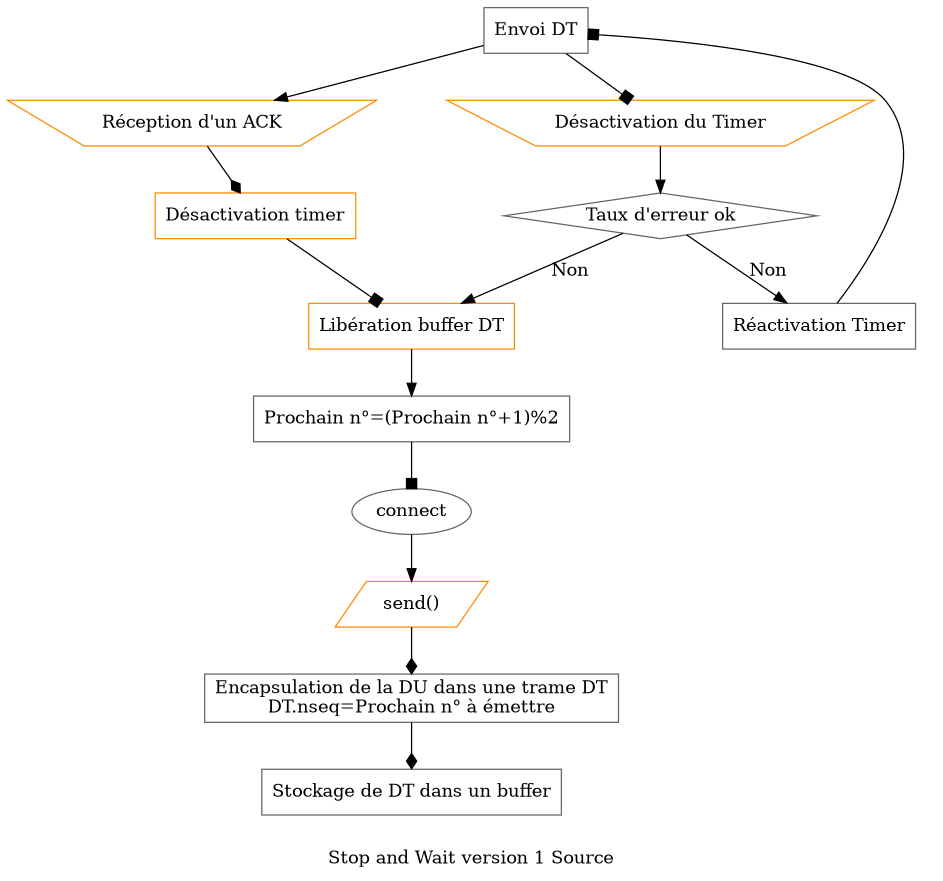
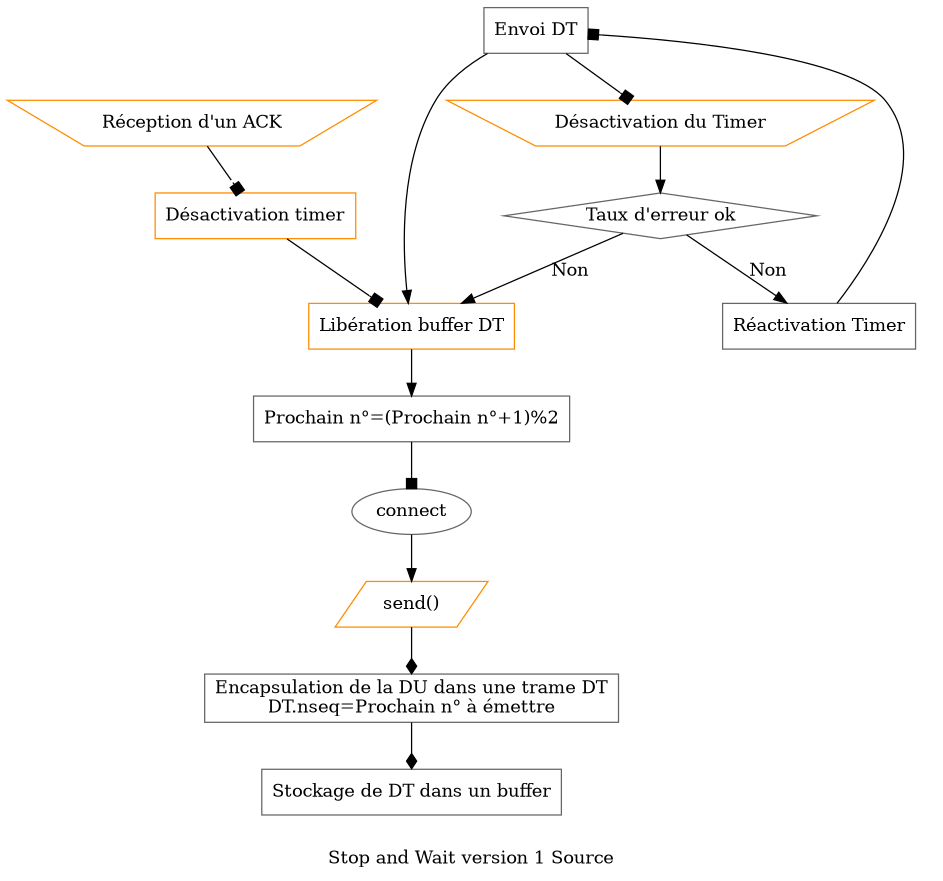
edge "Envoi DT" -> "Réception d'un ACK": now "Envoi DT" -> "Libération buffer DT"
edge "Réception d'un ACK" -> "Désactivation timer": arrowhead diamond -> box
